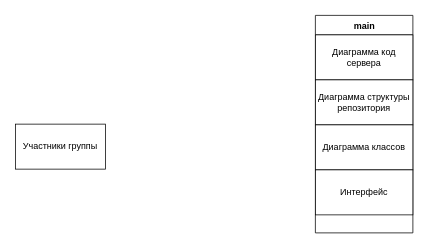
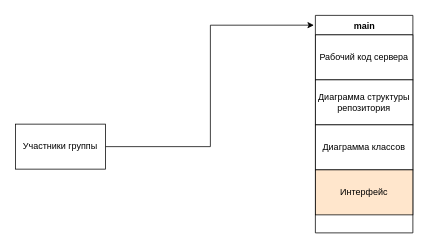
node "Диаграмма код сервера": label "Диаграмма код сервера" -> "Рабочий код сервера"
edge "Участники группы" -> "main": added
node "Интерфейс": fillcolor #ffffff -> #ffe6cc
